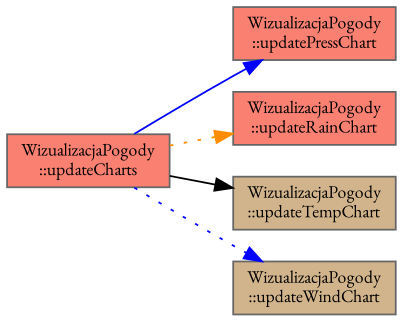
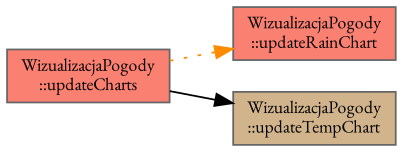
node "WizualizacjaPogody ::updatePressChart": removed
node "WizualizacjaPogody ::updateWindChart": removed
